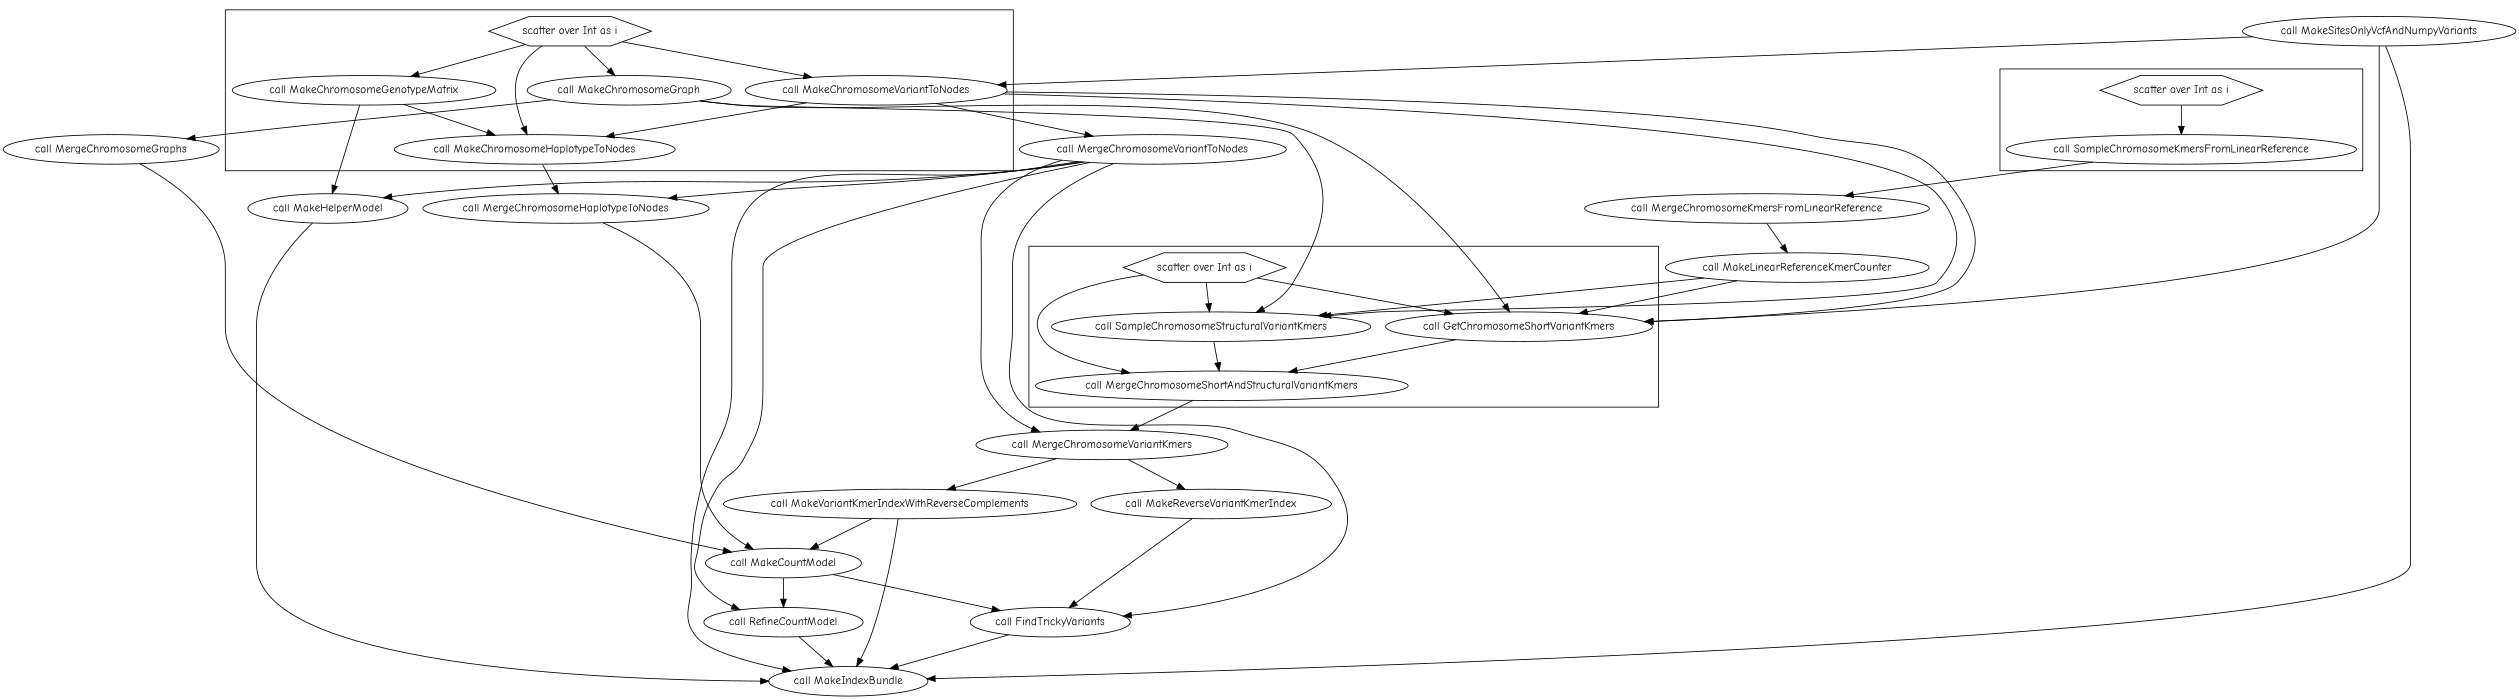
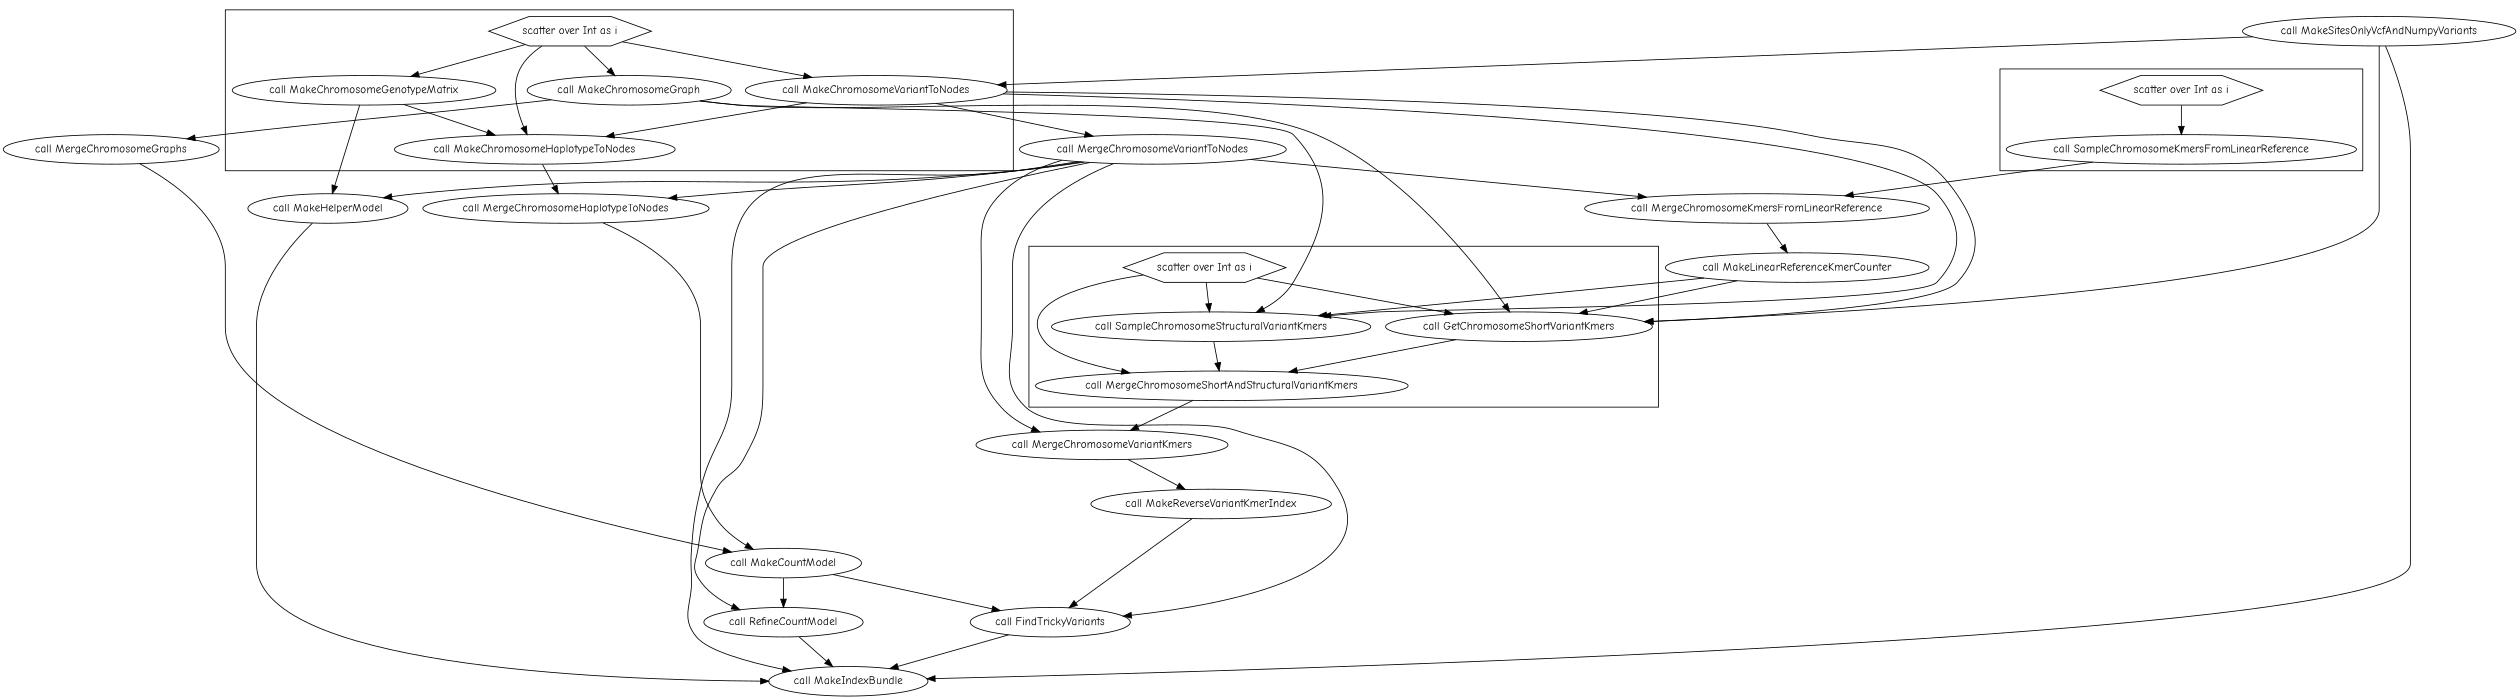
edge "call MergeChromosomeVariantToNodes" -> "call MergeChromosomeKmersFromLinearReference": added
node "call MakeVariantKmerIndexWithReverseComplements": removed
